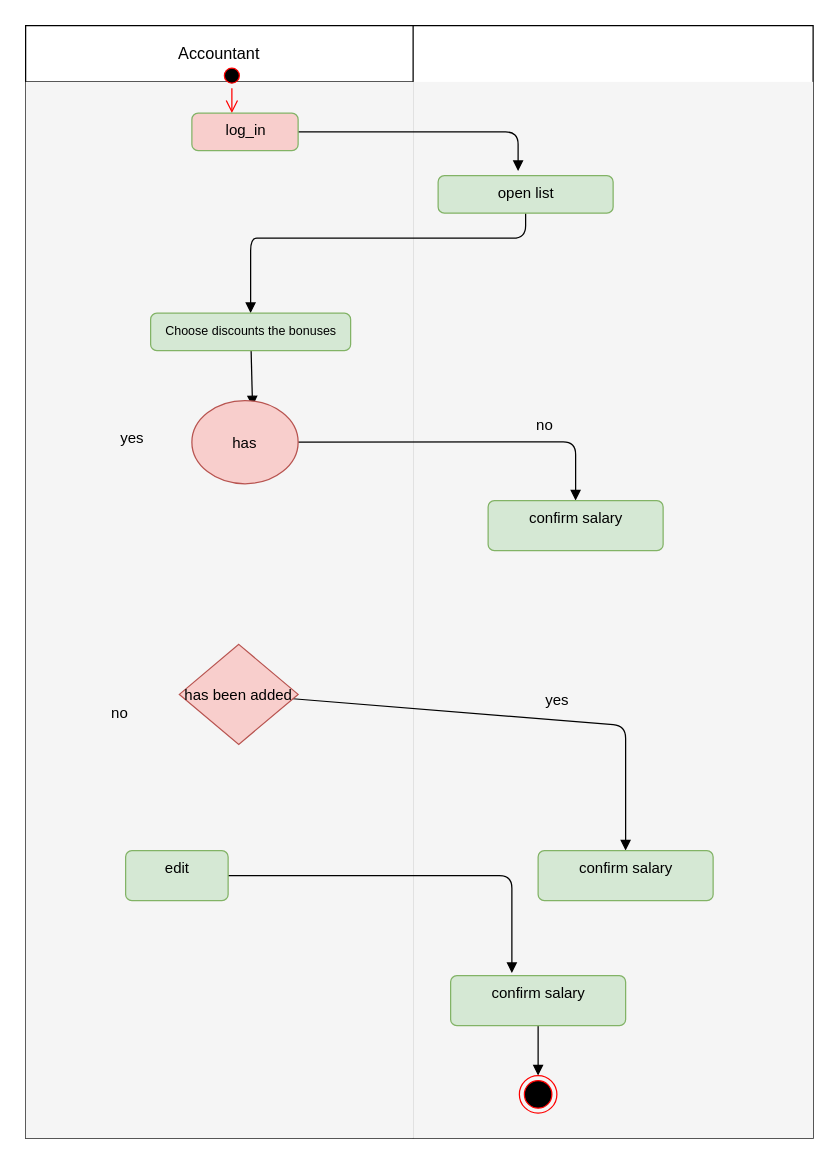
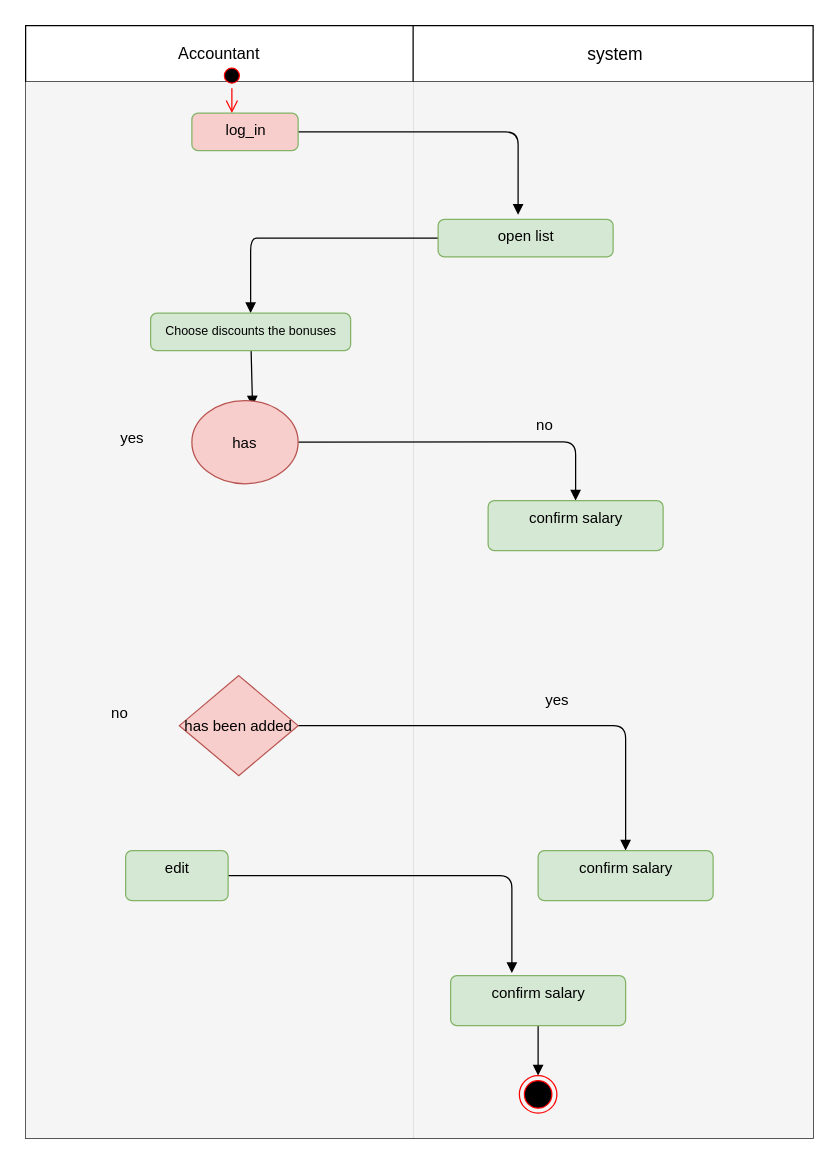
node "system": added
node "open list": moved (526, 194) -> (526, 238)
node "has been added": moved (239, 694) -> (239, 726)
